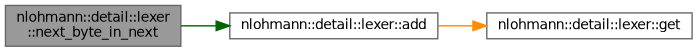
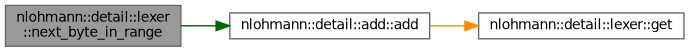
node "nlohmann::detail::lexer ::next_byte_in_next": label "nlohmann::detail::lexer ::next_byte_in_next" -> "nlohmann::detail::lexer ::next_byte_in_range"
node "nlohmann::detail::lexer::add": label "nlohmann::detail::lexer::add" -> "nlohmann::detail::add::add"
